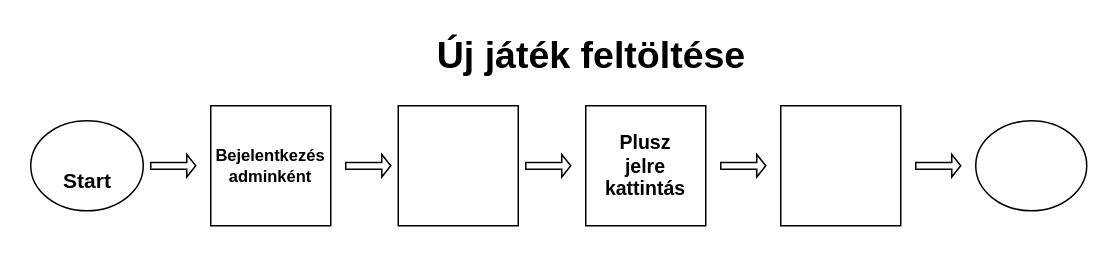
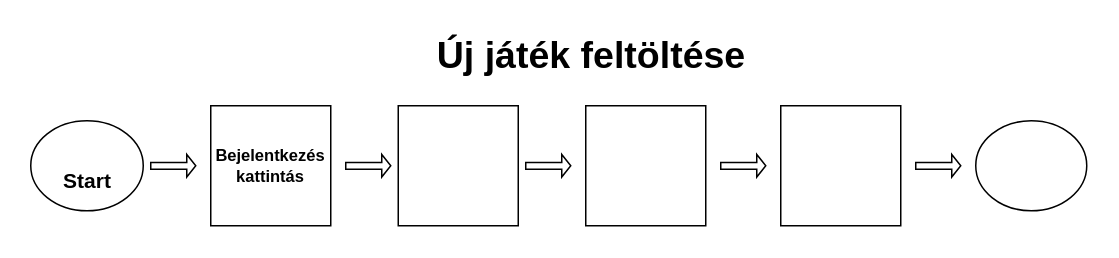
node "Bejelentkezésadminként": label "Bejelentkezésadminként" -> "Bejelentkezéskattintás"
node "Plusz jelre kattintás": removed
